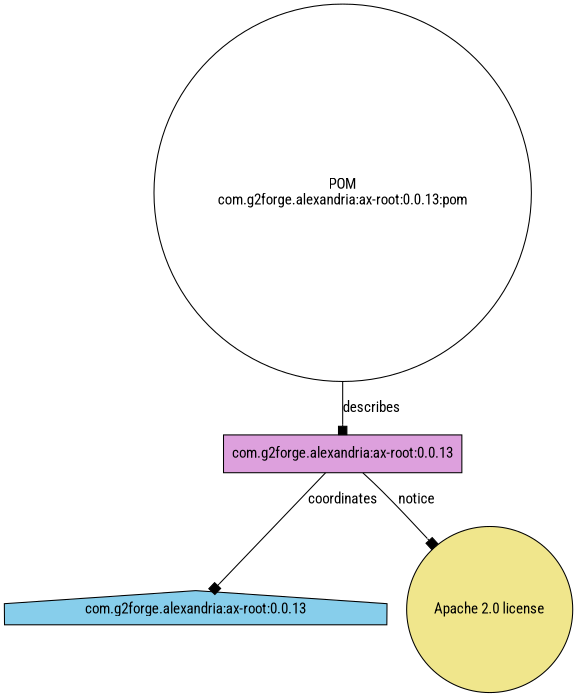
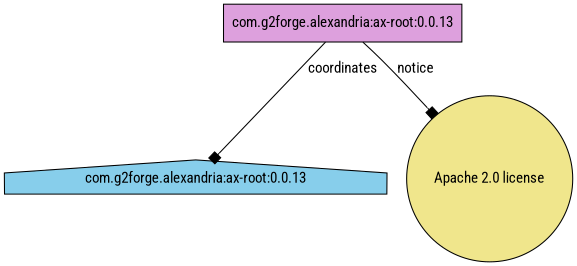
node "POM com.g2forge.alexandria:ax-root:0.0.13:pom": removed
